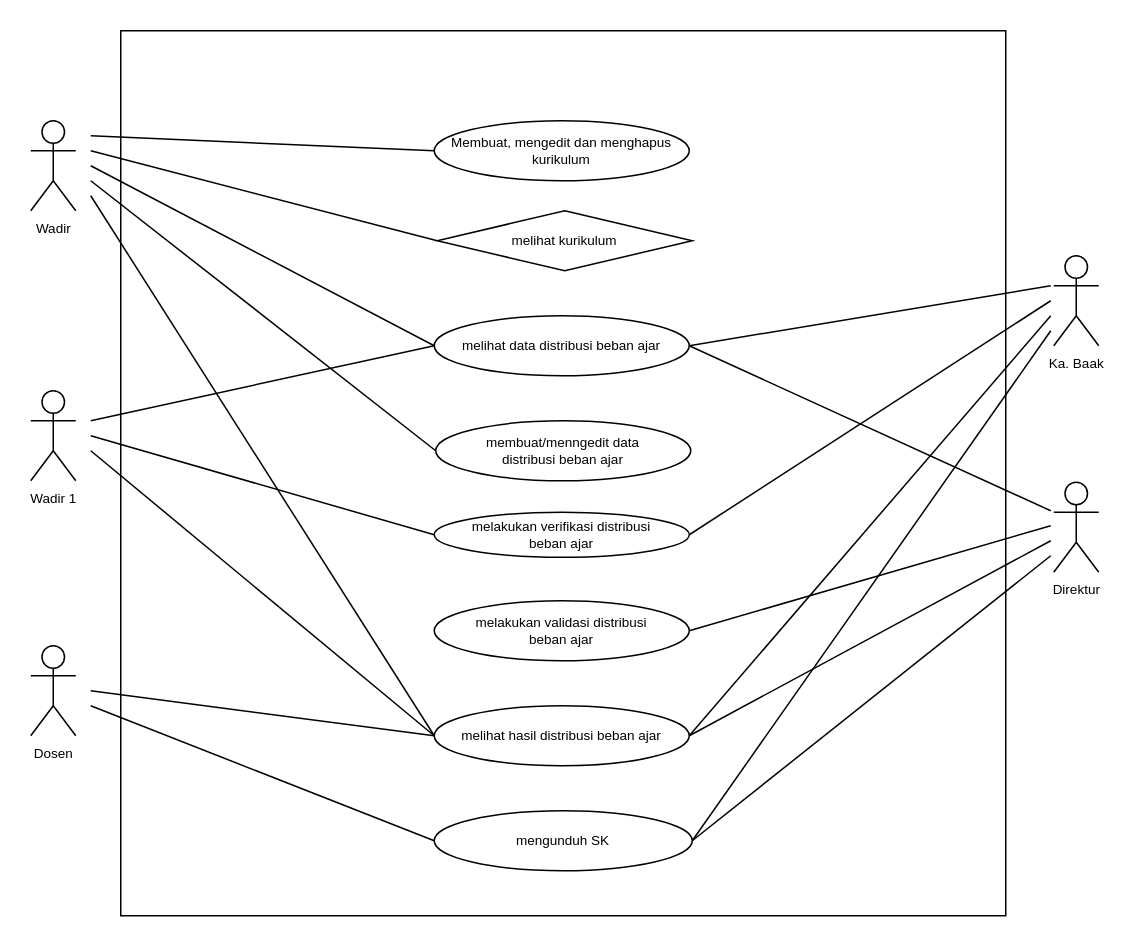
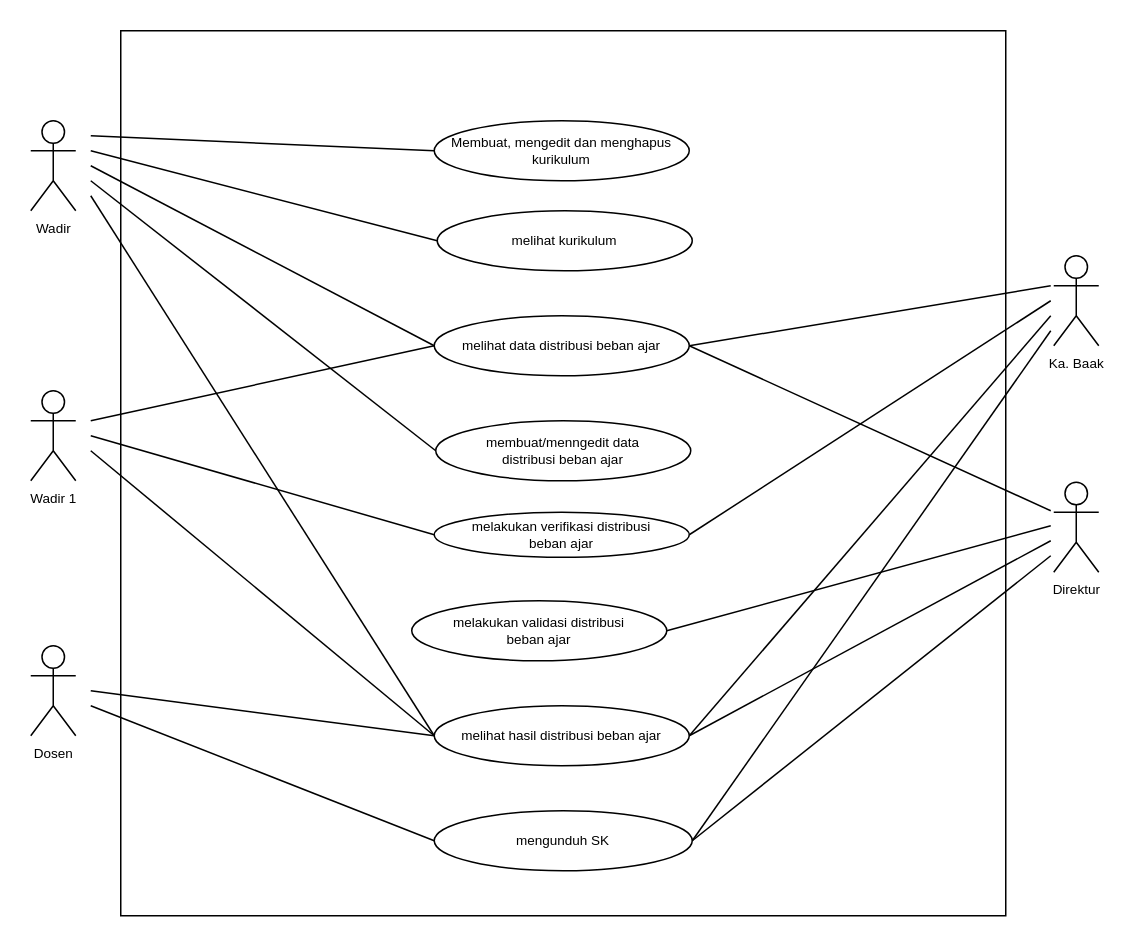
node "melihat kurikulum": shape diamond -> ellipse
node "melakukan validasi distribusi beban ajar": moved (562, 631) -> (539, 631)
